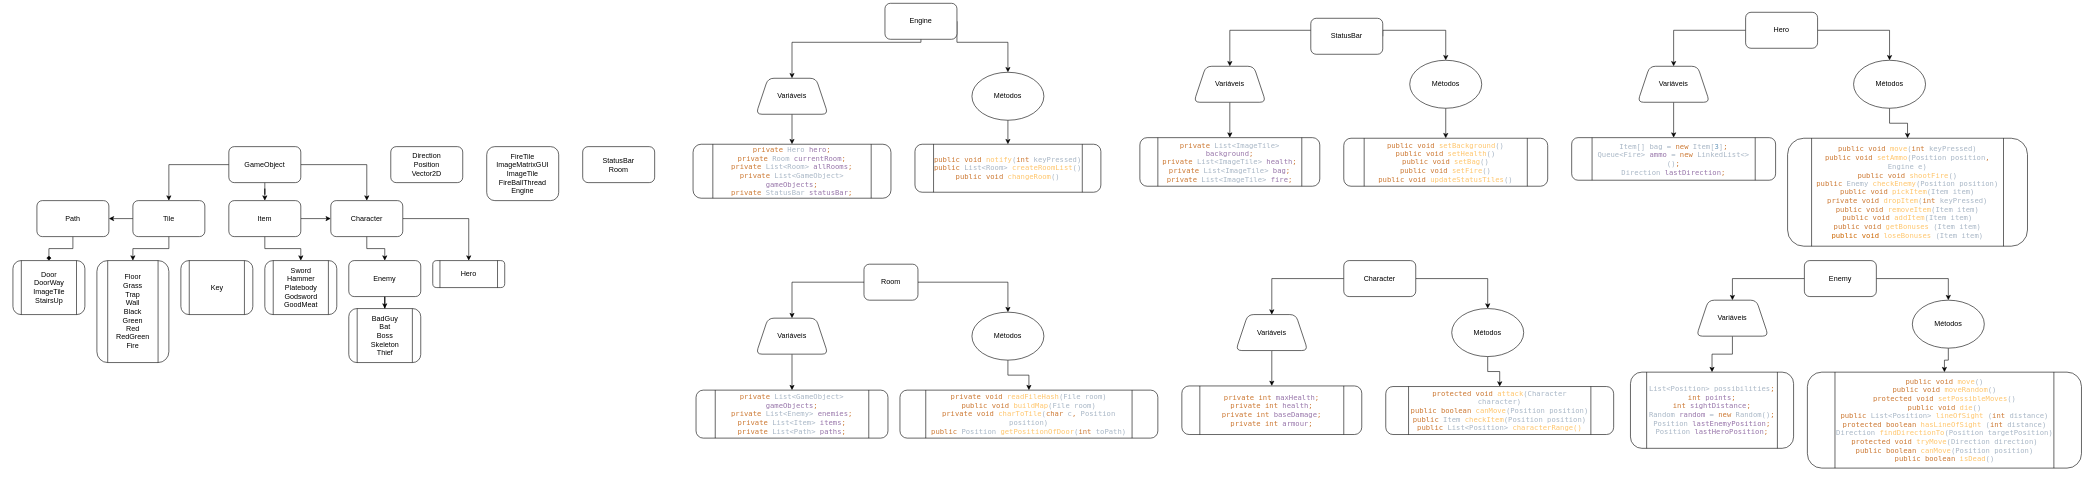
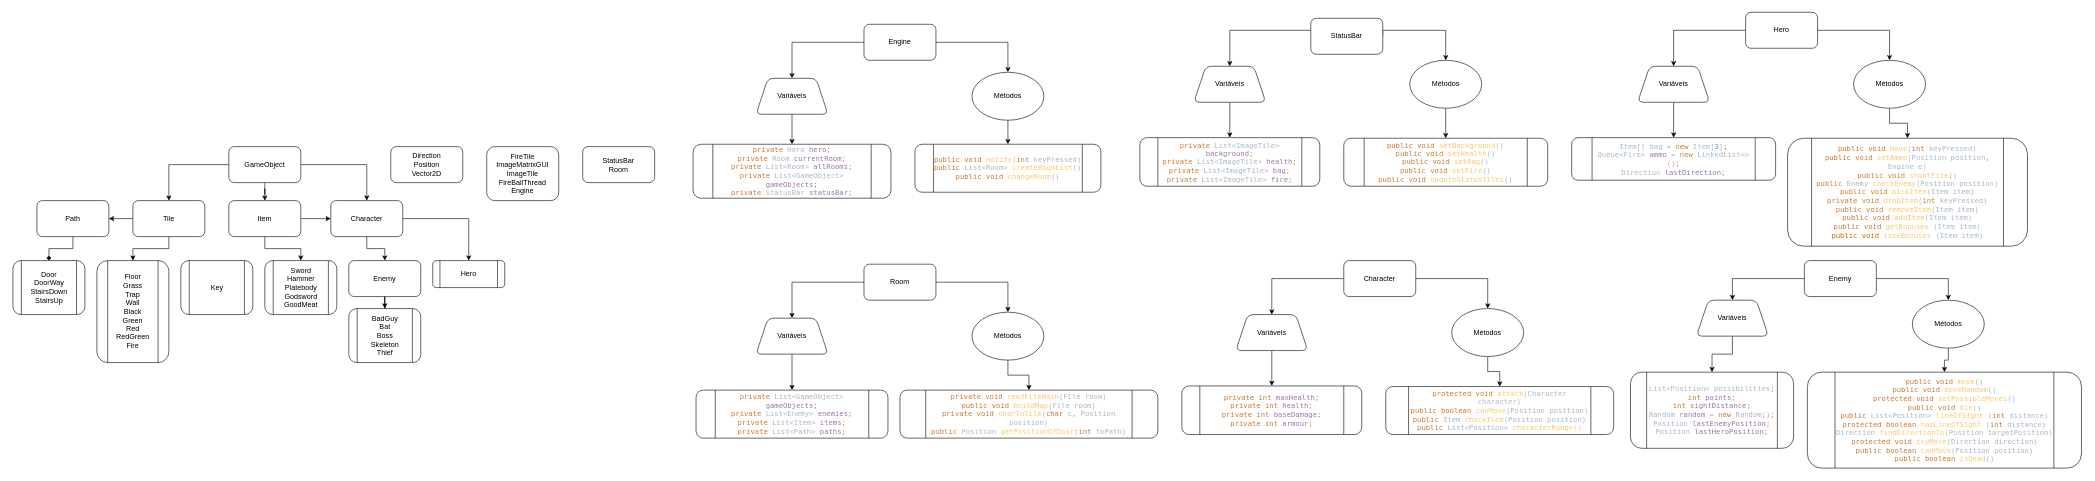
node "Engine": moved (921, 21) -> (900, 42)
node "Room": size 54x36 -> 72x36
node "Door DoorWay ImageTile StairsUp": label "Door DoorWay ImageTile StairsUp" -> "Door DoorWay StairsDown StairsUp"
